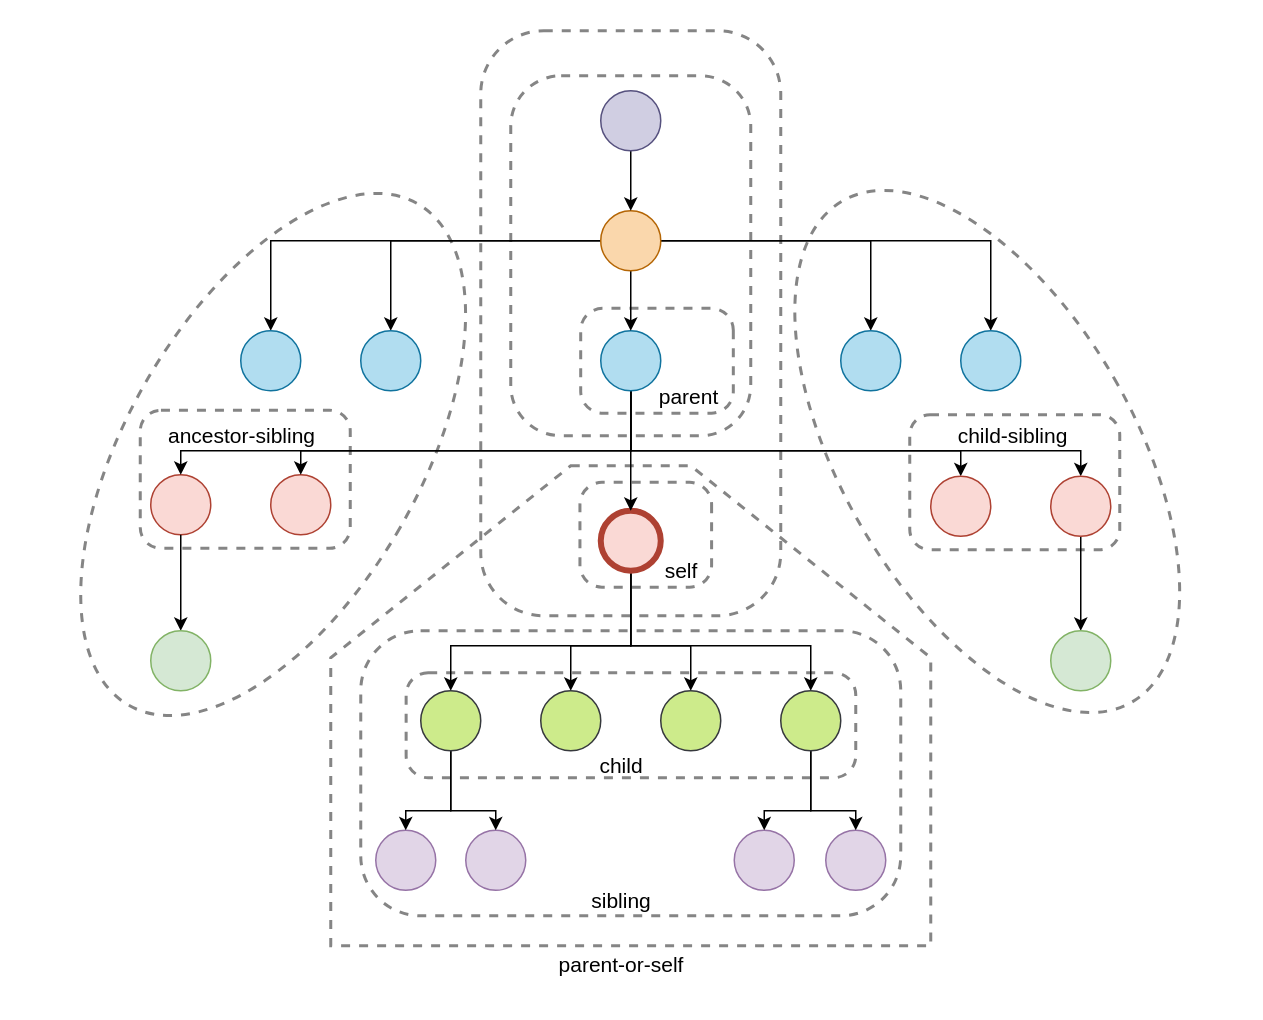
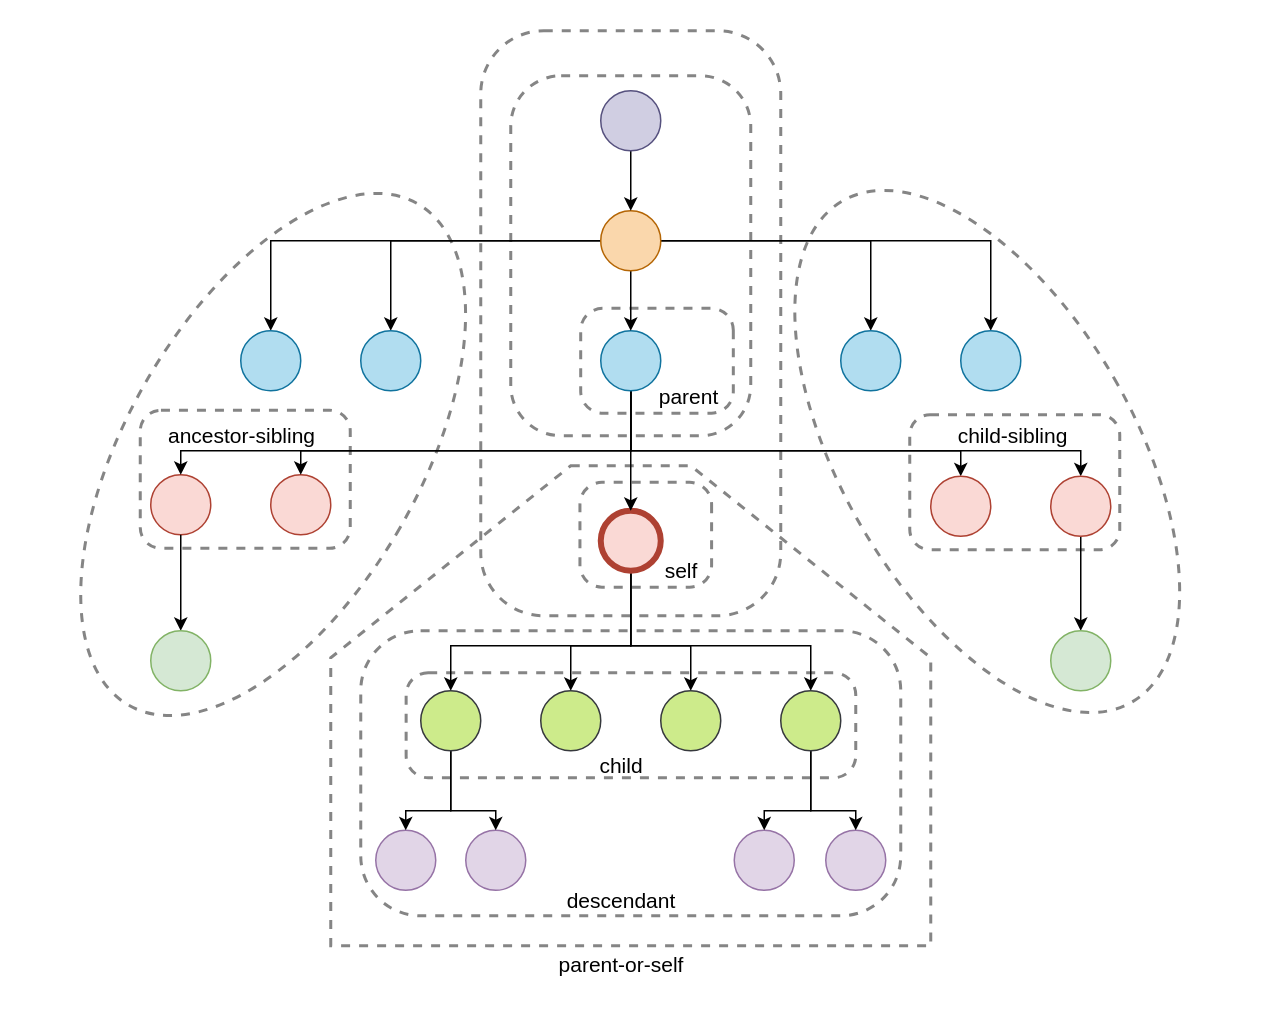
node "sibling": label "sibling" -> "descendant"
